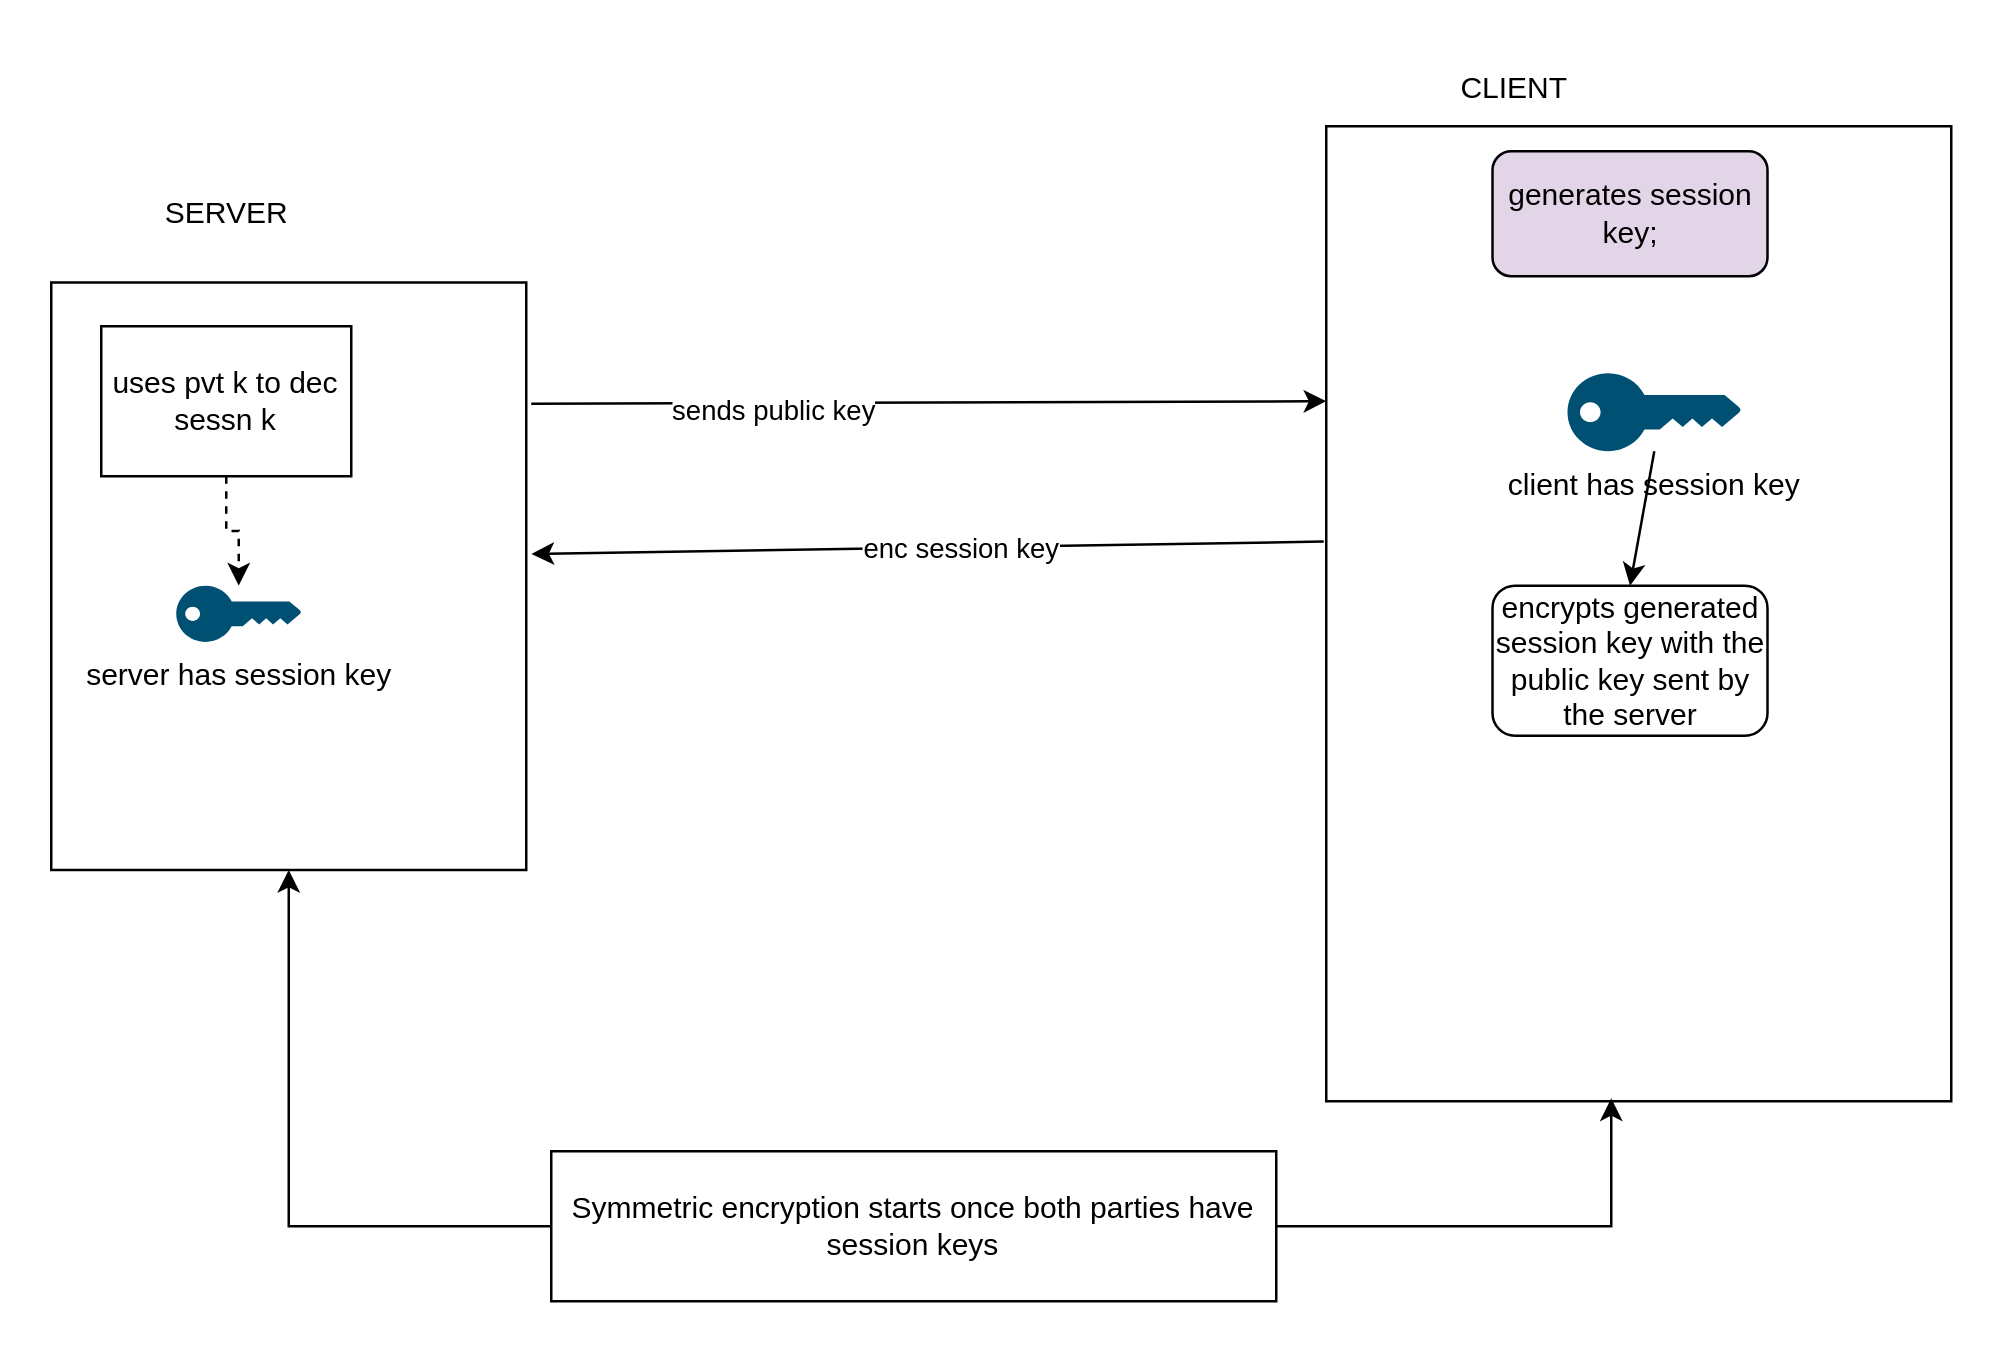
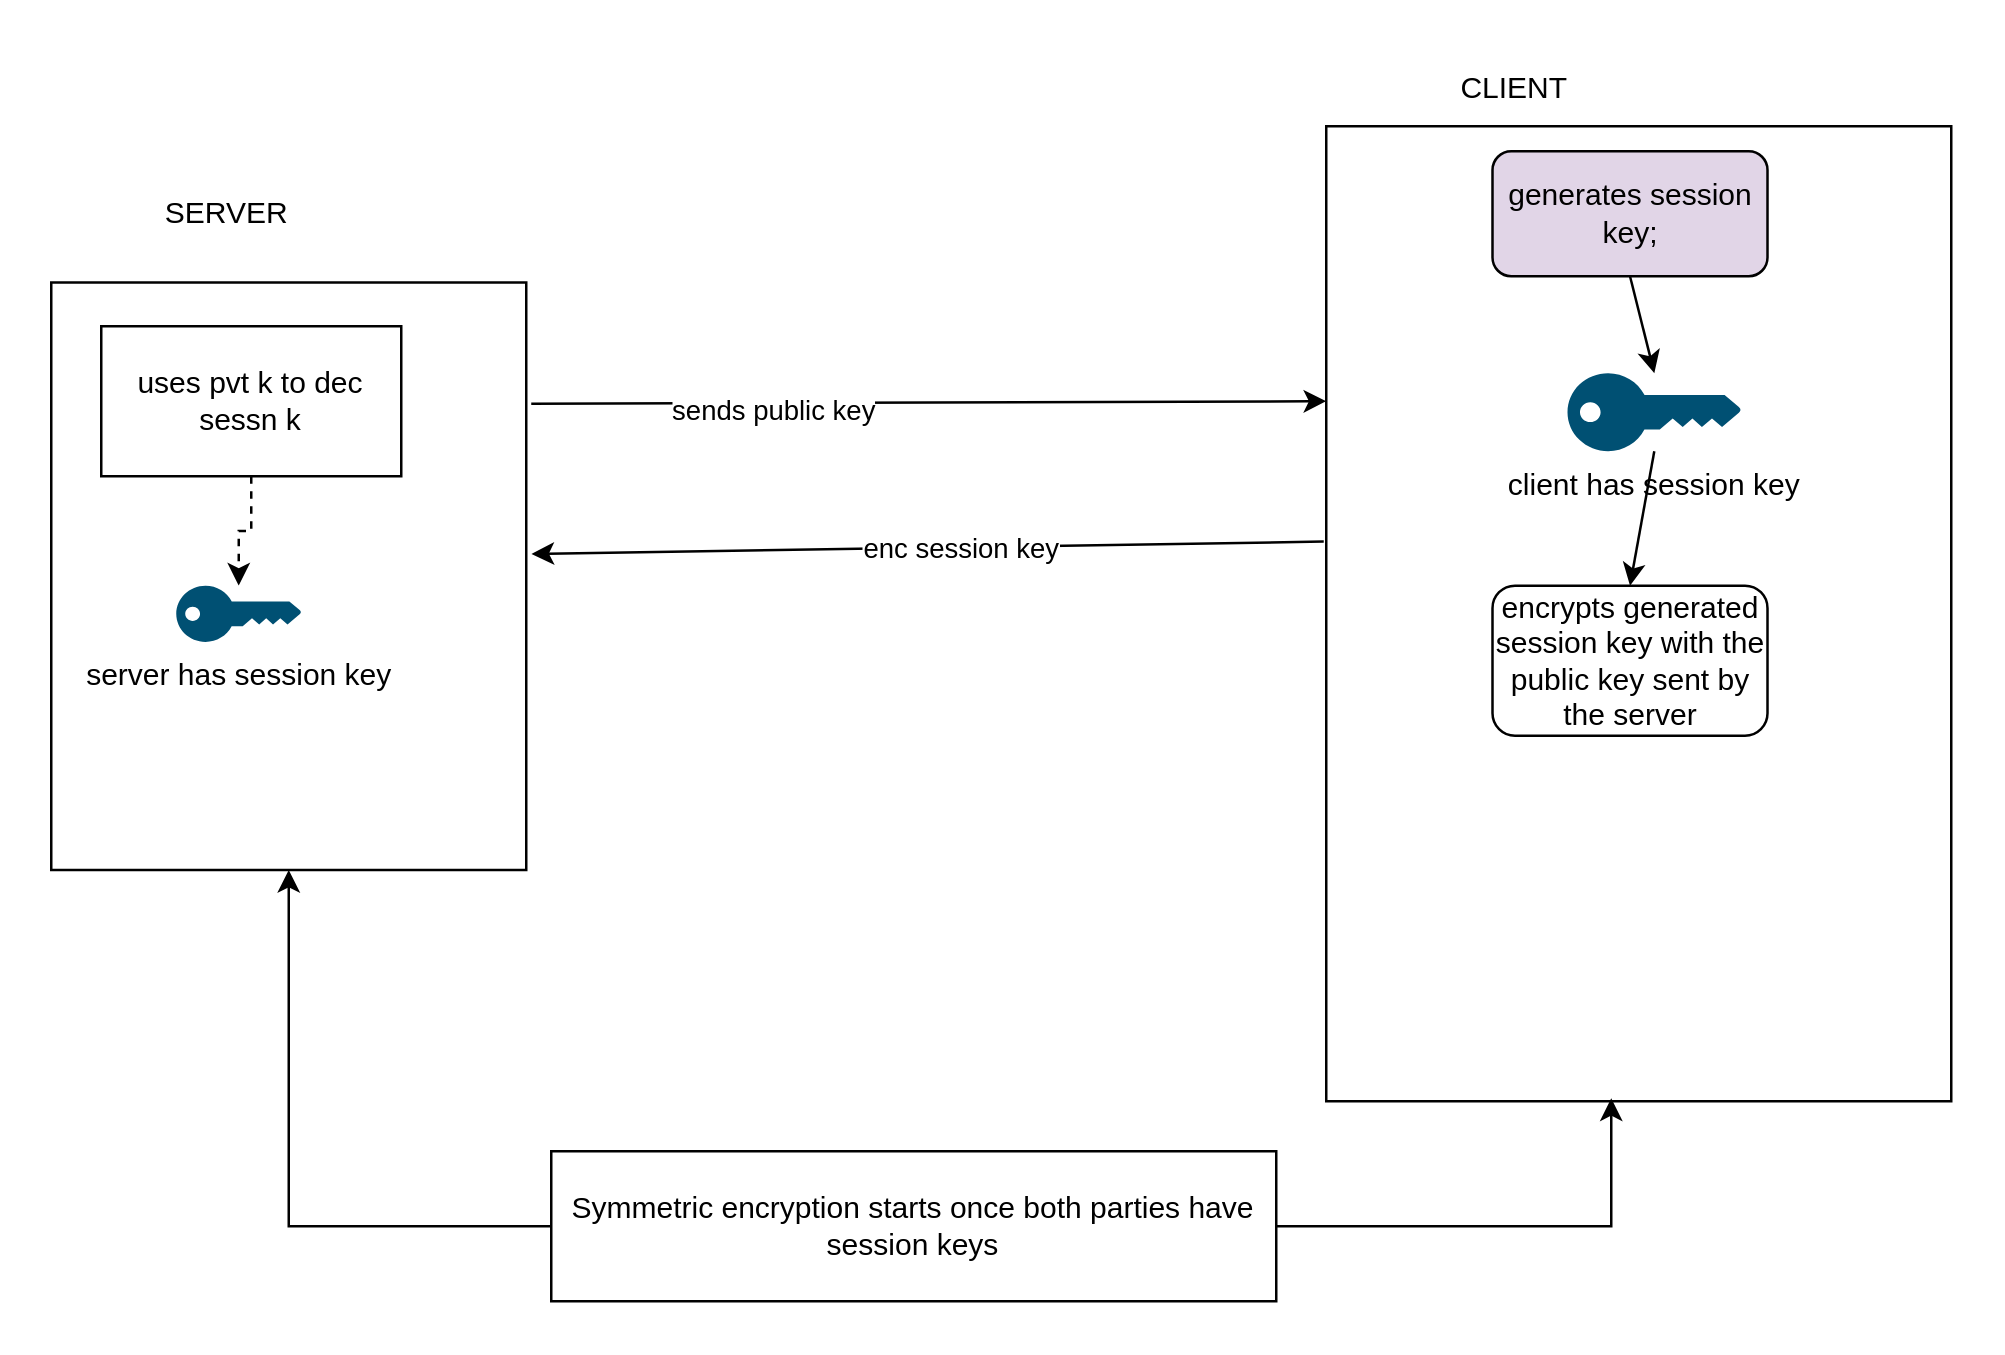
edge "generates session key;" -> "client has session key": added
node "uses pvt k to dec sessn k": size 250x150 -> 300x150
